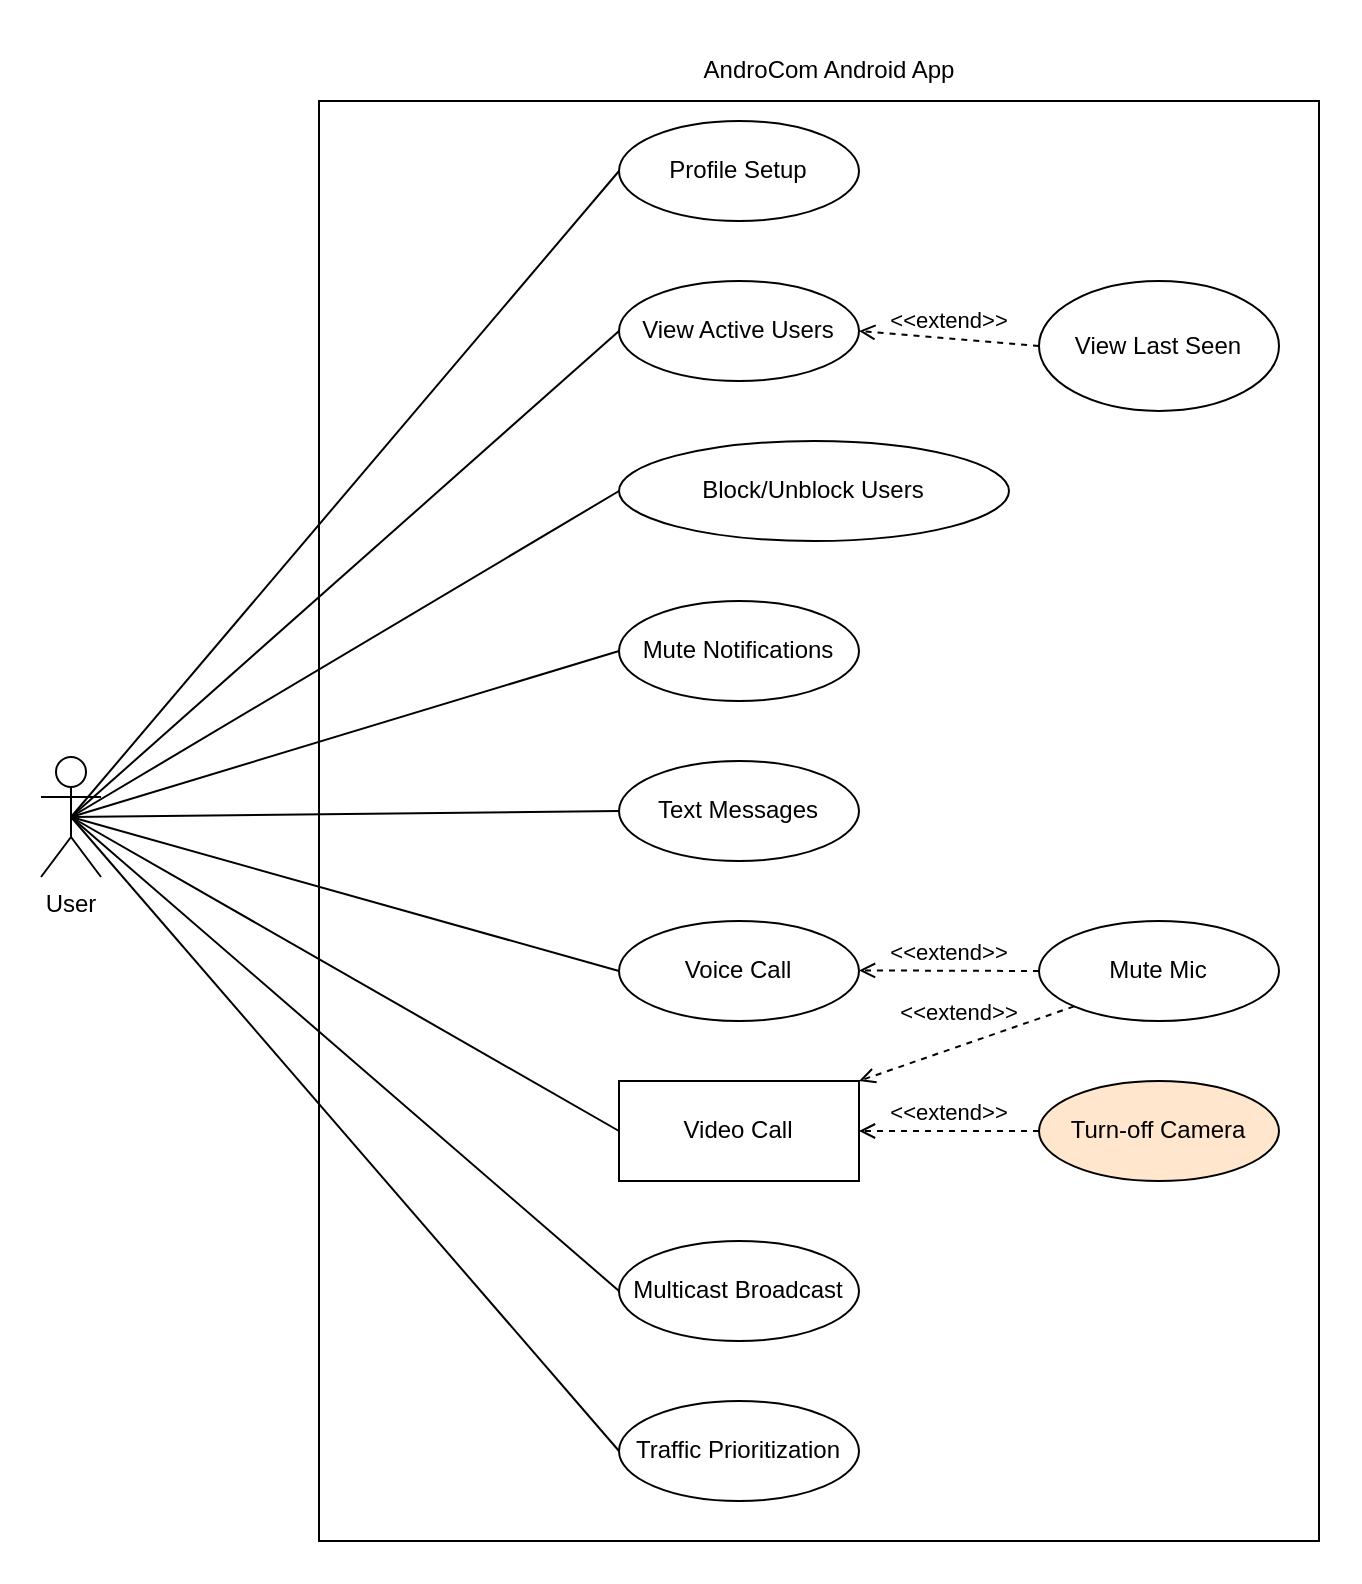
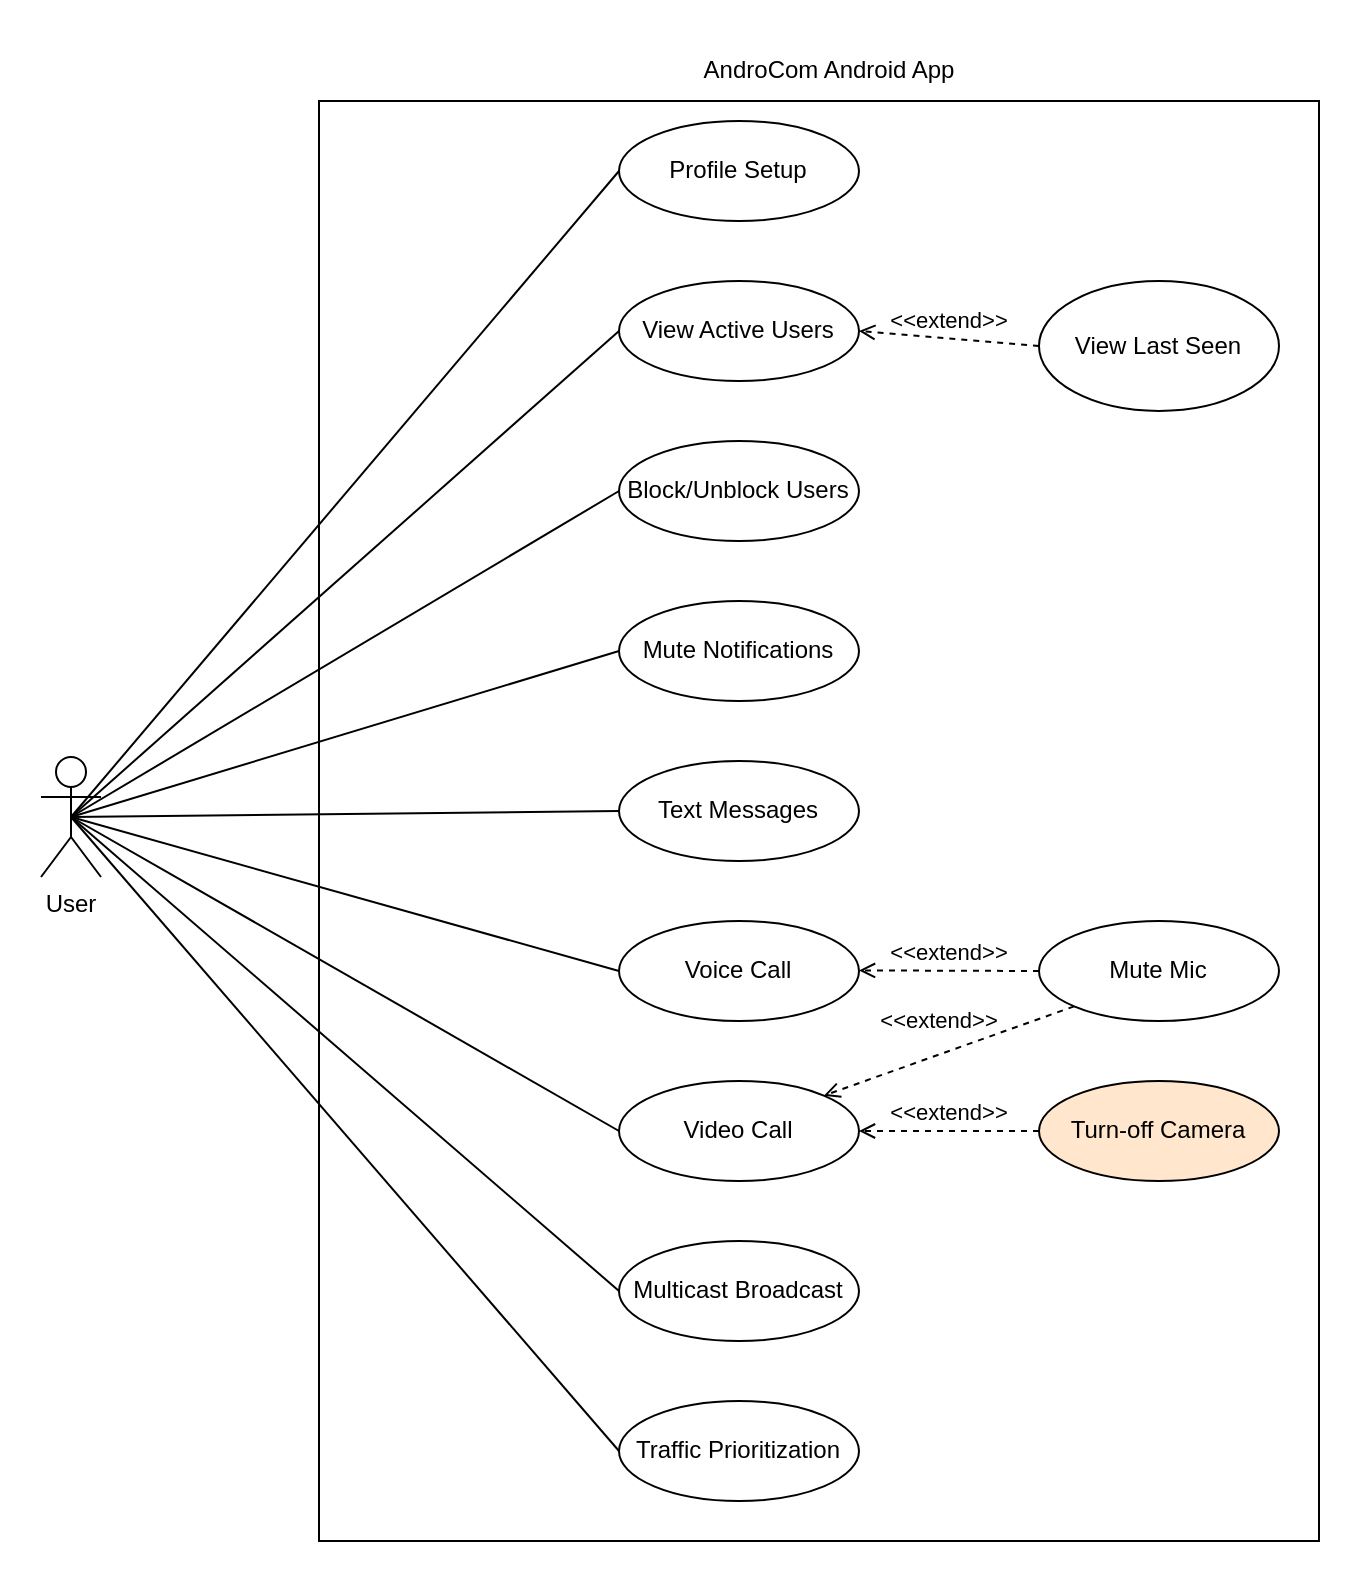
node "Block/Unblock Users": size 390x100 -> 240x100
node "Video Call": shape rectangle -> ellipse
